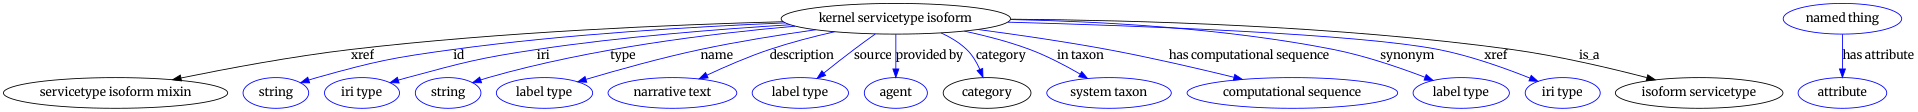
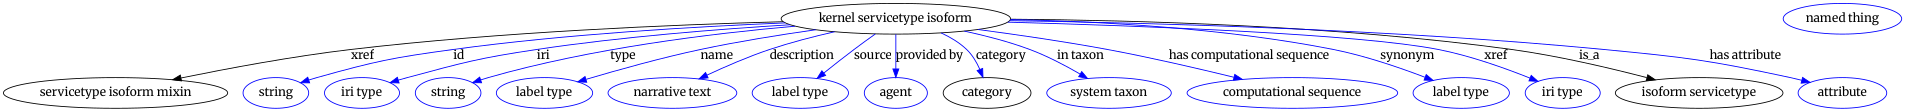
edge "named thing" -> "attribute": now "kernel servicetype isoform" -> "attribute"
